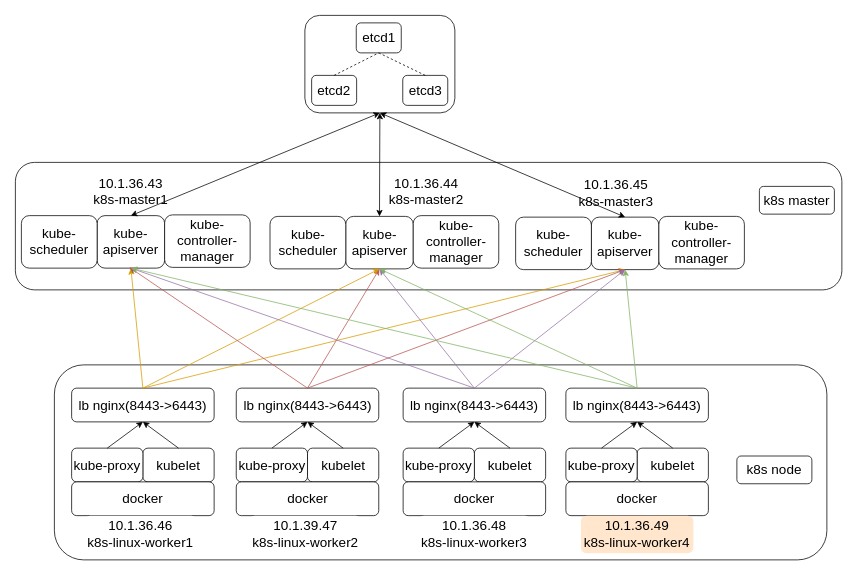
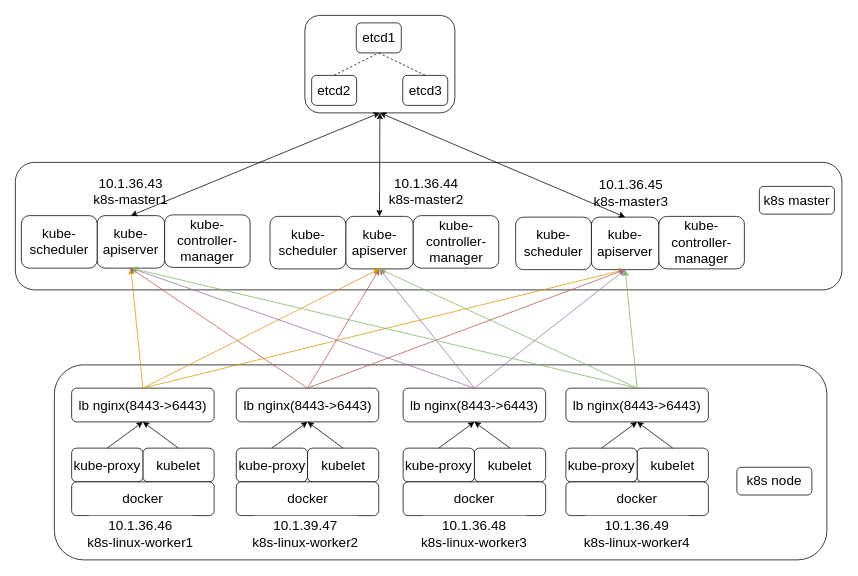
node "10.1.36.45 k8s-master3": moved (616, 193) -> (631, 193)
node "k8s node": moved (774, 470) -> (774, 481)
node "10.1.36.49 k8s-linux-worker4": fillcolor #ffe6cc -> #ffffff
